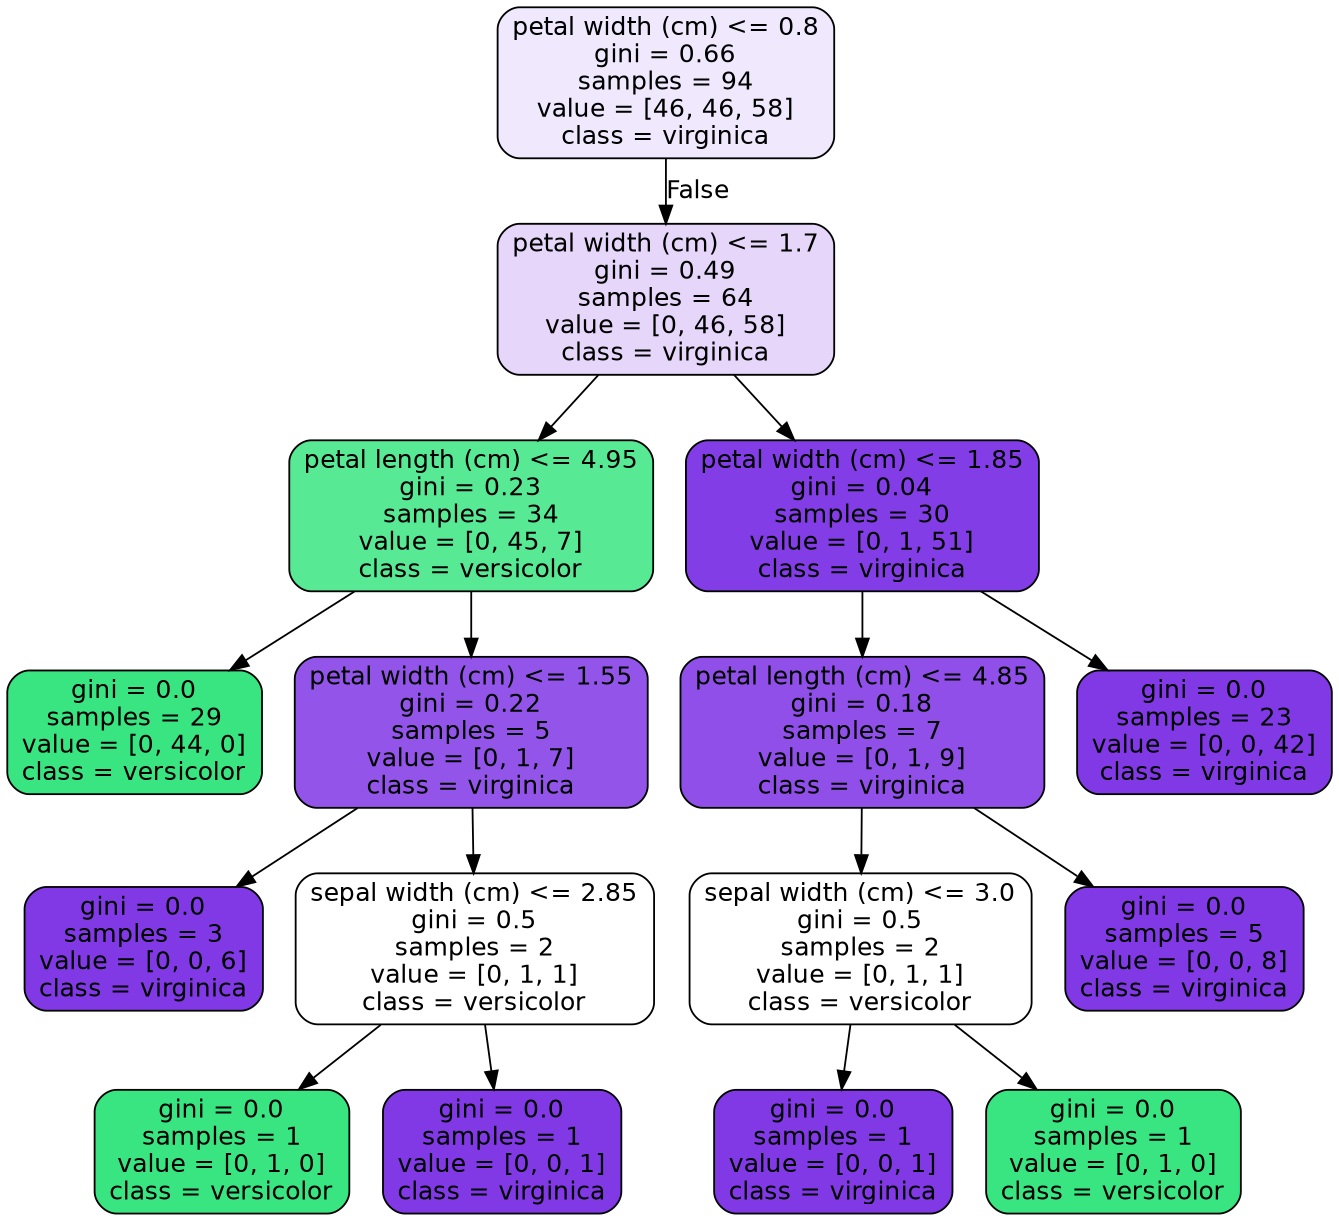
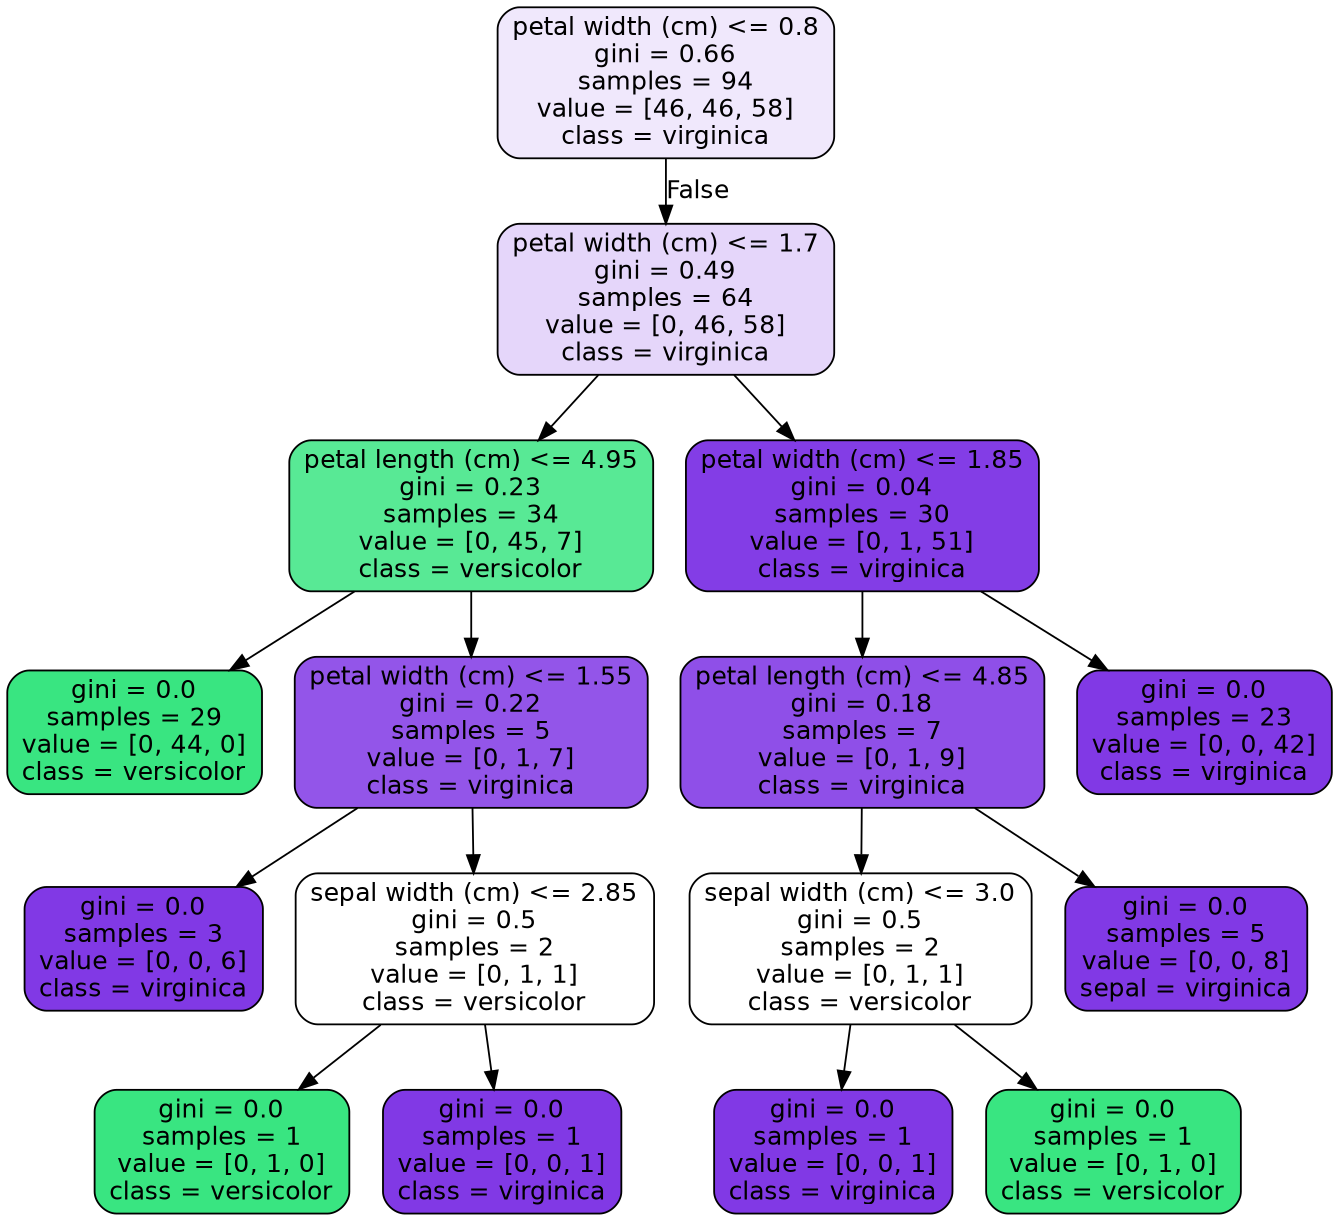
node "gini = 0.0 samples = 5 value = [0, 0, 8] class = virginica": label "gini = 0.0 samples = 5 value = [0, 0, 8] class = virginica" -> "gini = 0.0 samples = 5 value = [0, 0, 8] sepal = virginica"
